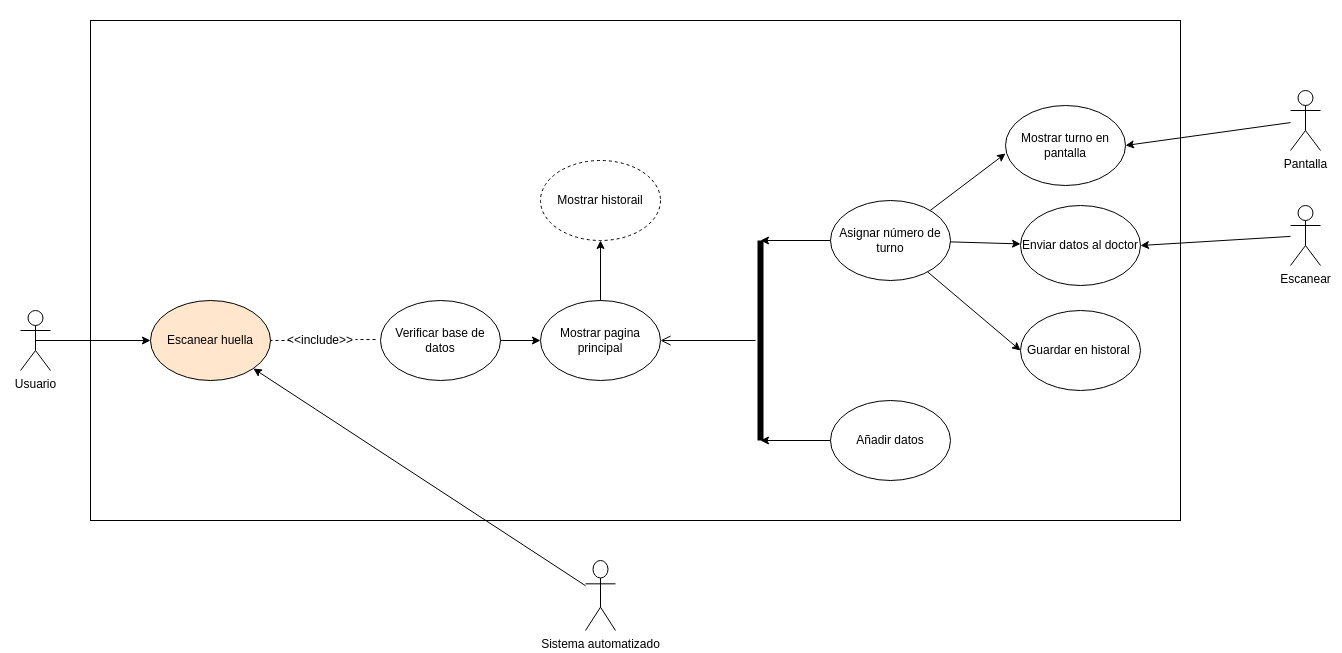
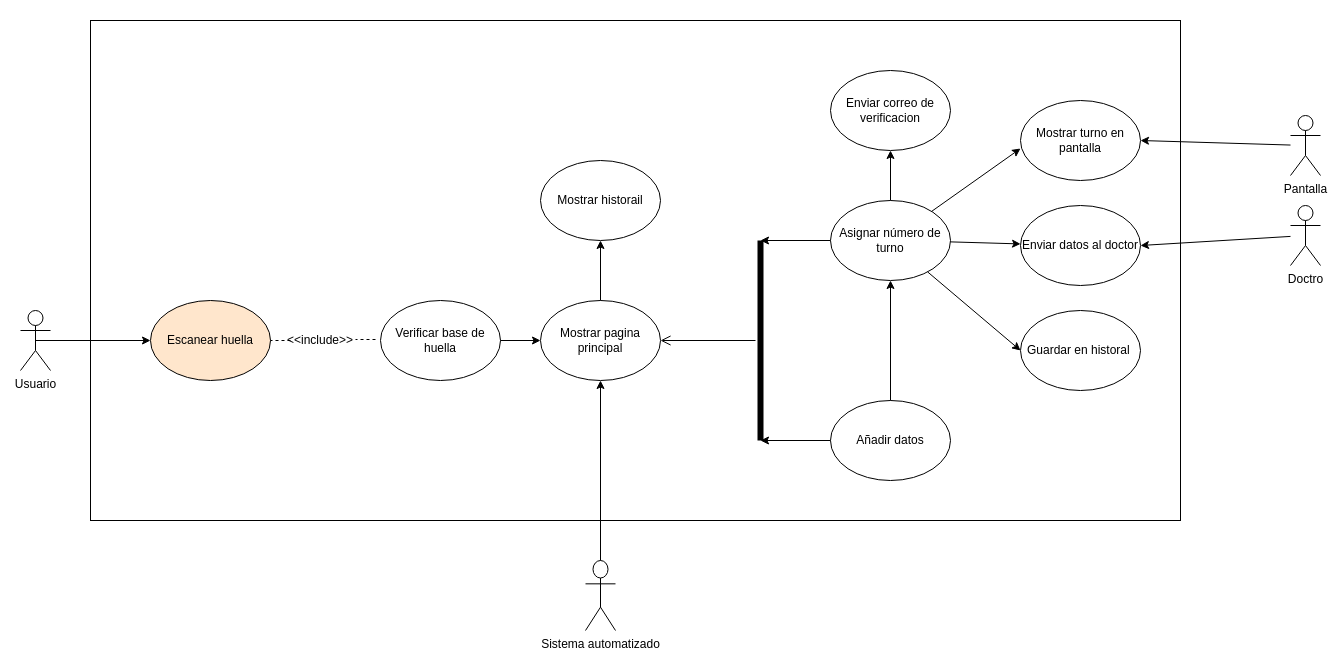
node "Enviar correo de verificacion": added
node "Pantalla": moved (1306, 121) -> (1306, 146)
node "Mostrar turno en pantalla": moved (1066, 146) -> (1081, 141)
edge "Asignar número de turno" -> "Enviar correo de verificacion": added
node "Mostrar historail": style dashed -> solid
node "Escanear": label "Escanear" -> "Doctro"
node "Verificar base de datos": label "Verificar base de datos" -> "Verificar base de huella"
edge "Añadir datos" -> "Asignar número de turno": added
edge "Sistema automatizado" -> "Escanear huella": now "Sistema automatizado" -> "Mostrar pagina principal"
